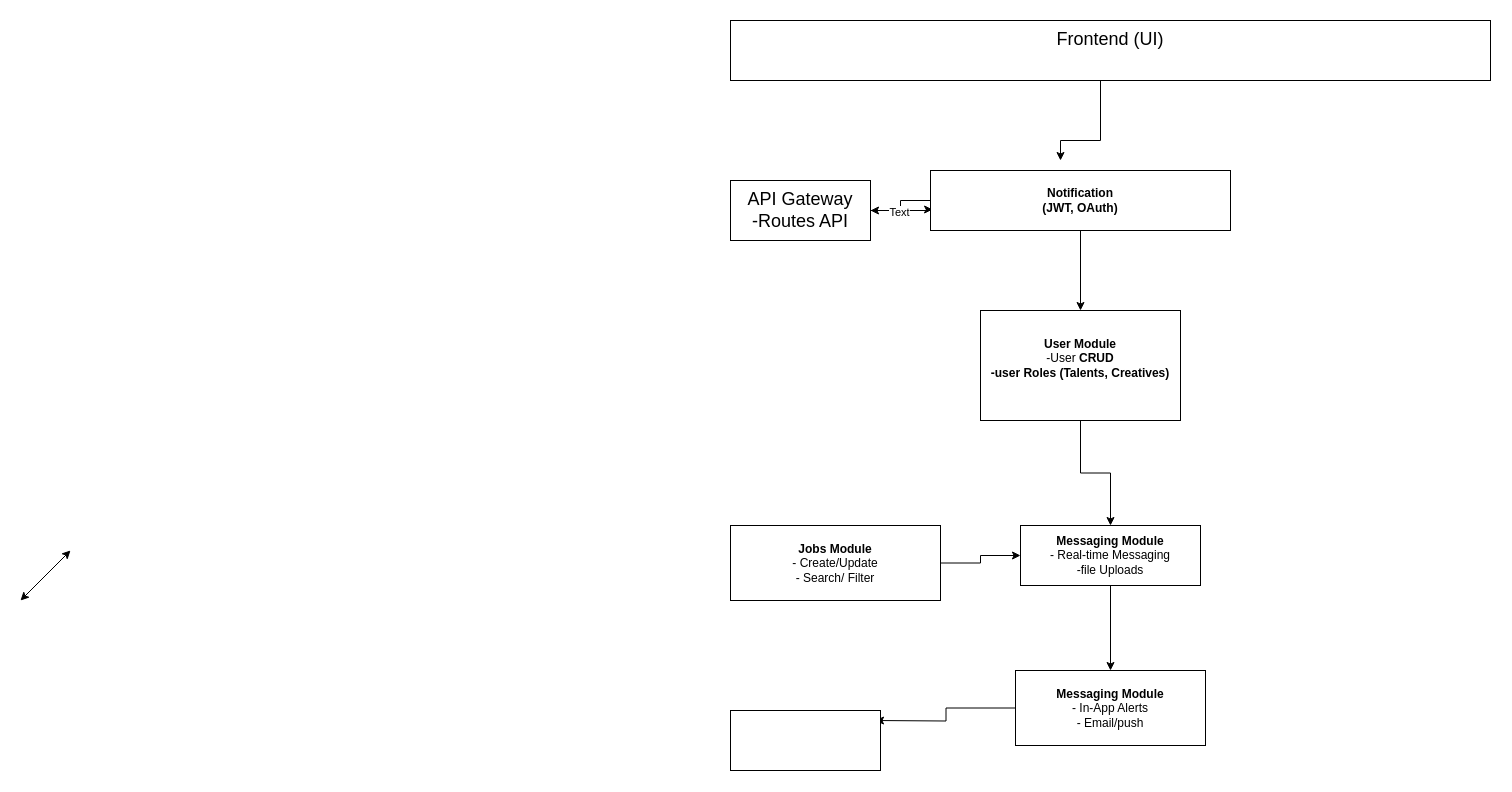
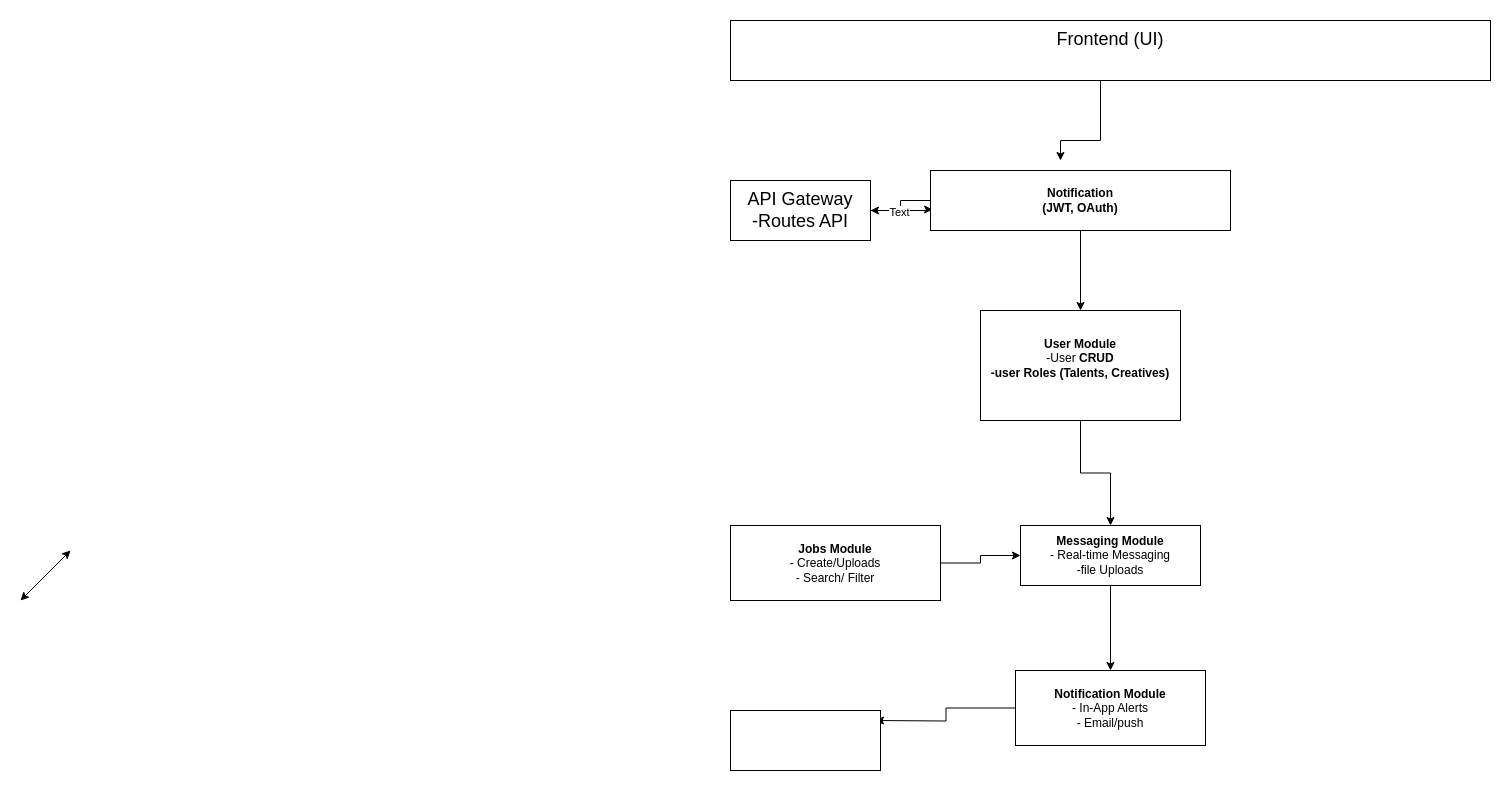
node "Jobs Module - Create/Update - Search/ Filter": label "Jobs Module - Create/Update - Search/ Filter" -> "Jobs Module - Create/Uploads - Search/ Filter"
node "Messaging Module - In-App Alerts - Email/push": label "Messaging Module - In-App Alerts - Email/push" -> "Notification Module - In-App Alerts - Email/push"
